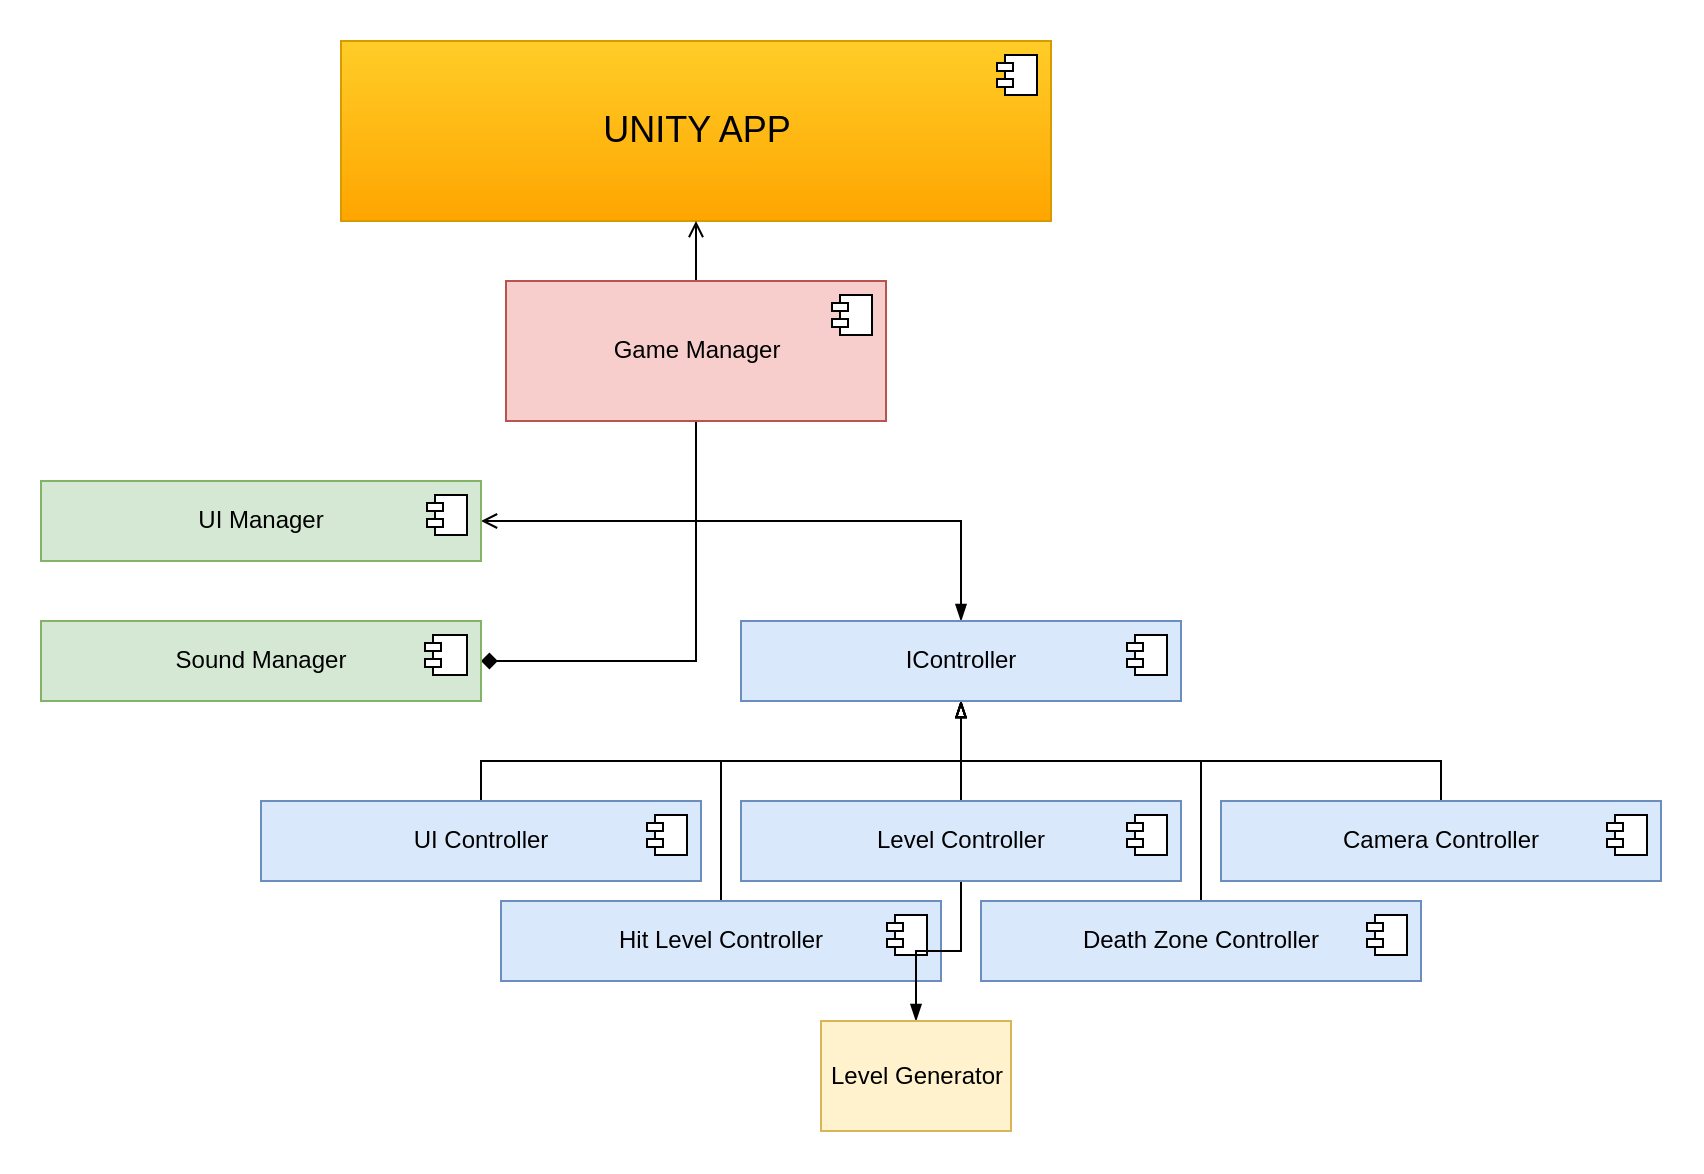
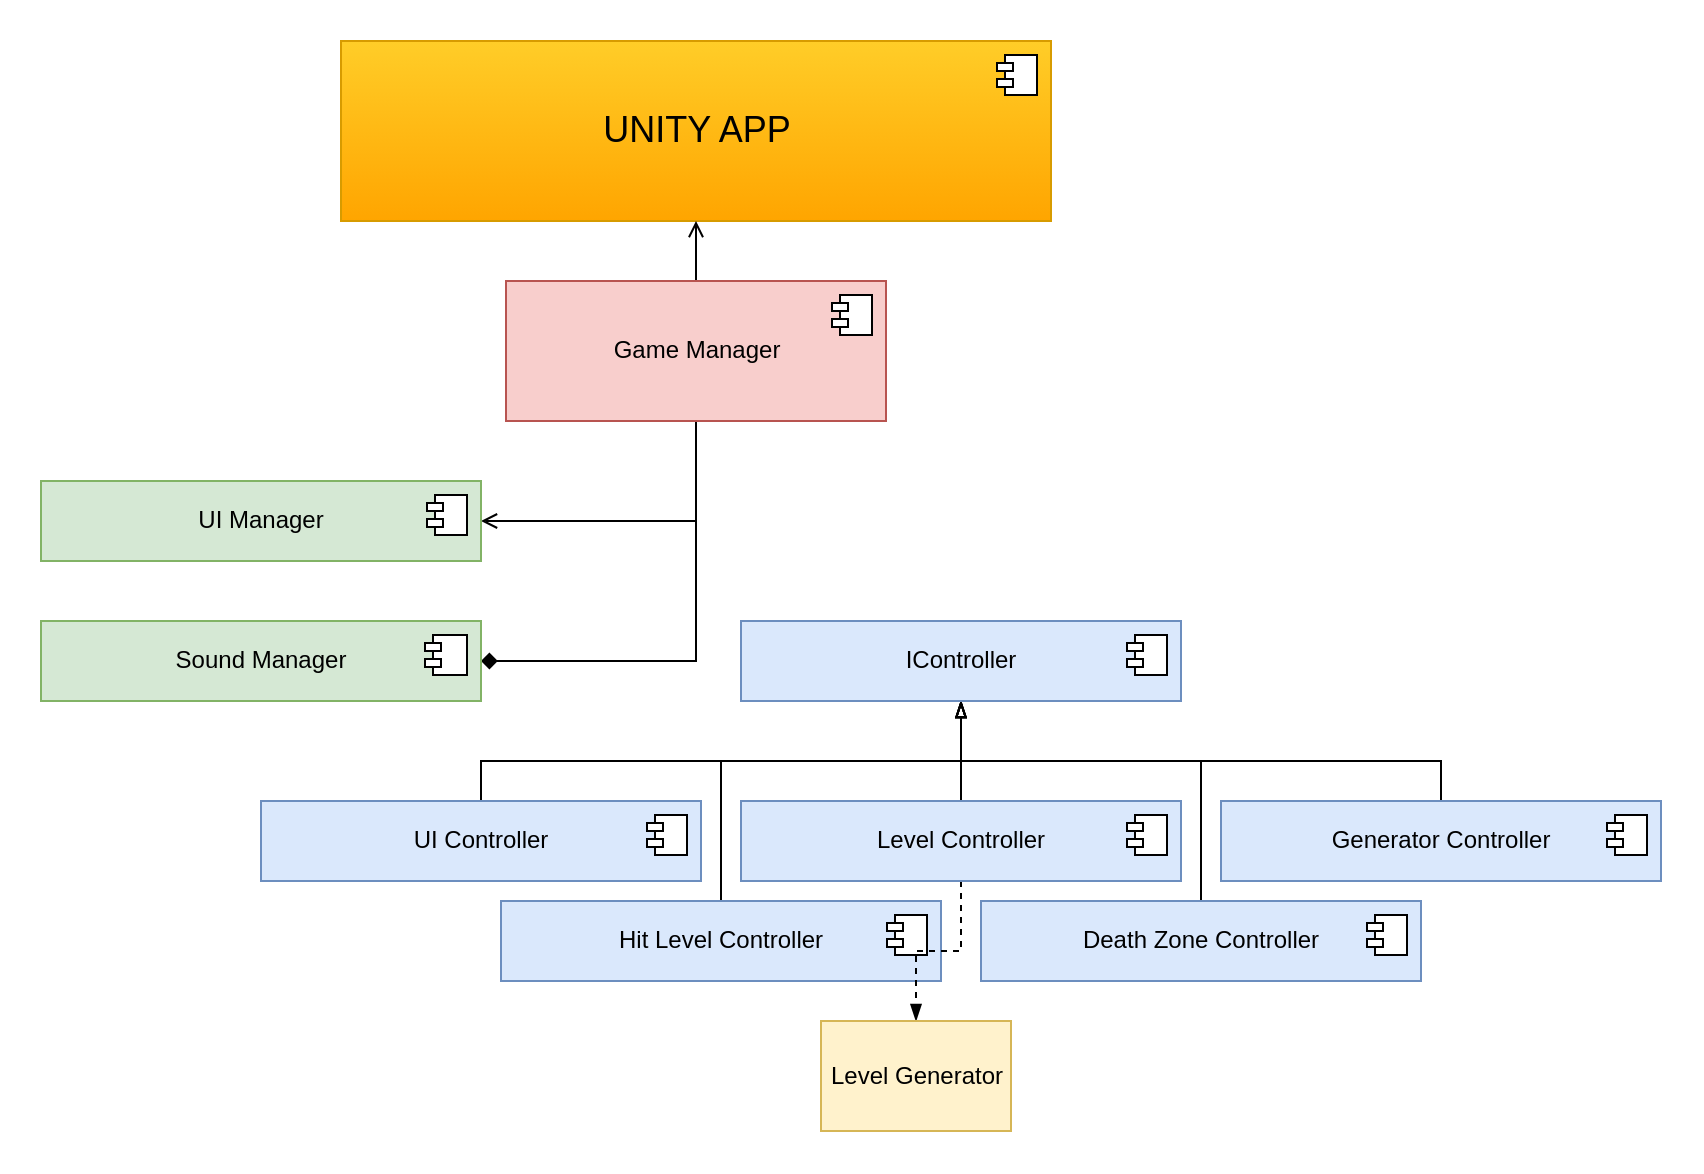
edge "Game Manager" -> "IController": removed
node "Camera Controller": label "Camera Controller" -> "Generator Controller"
edge "Level Controller" -> "Level Generator": style solid -> dashed
